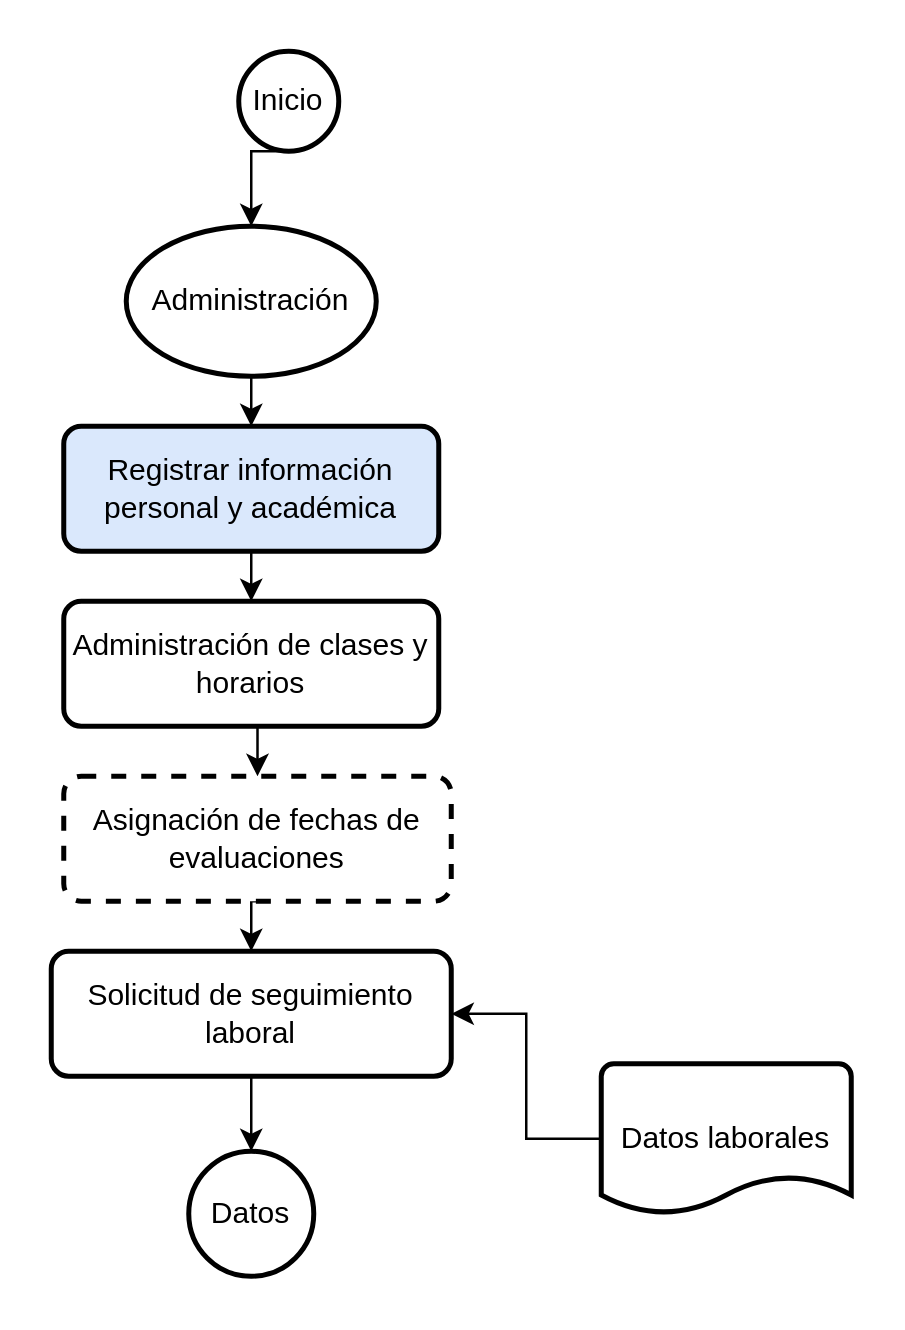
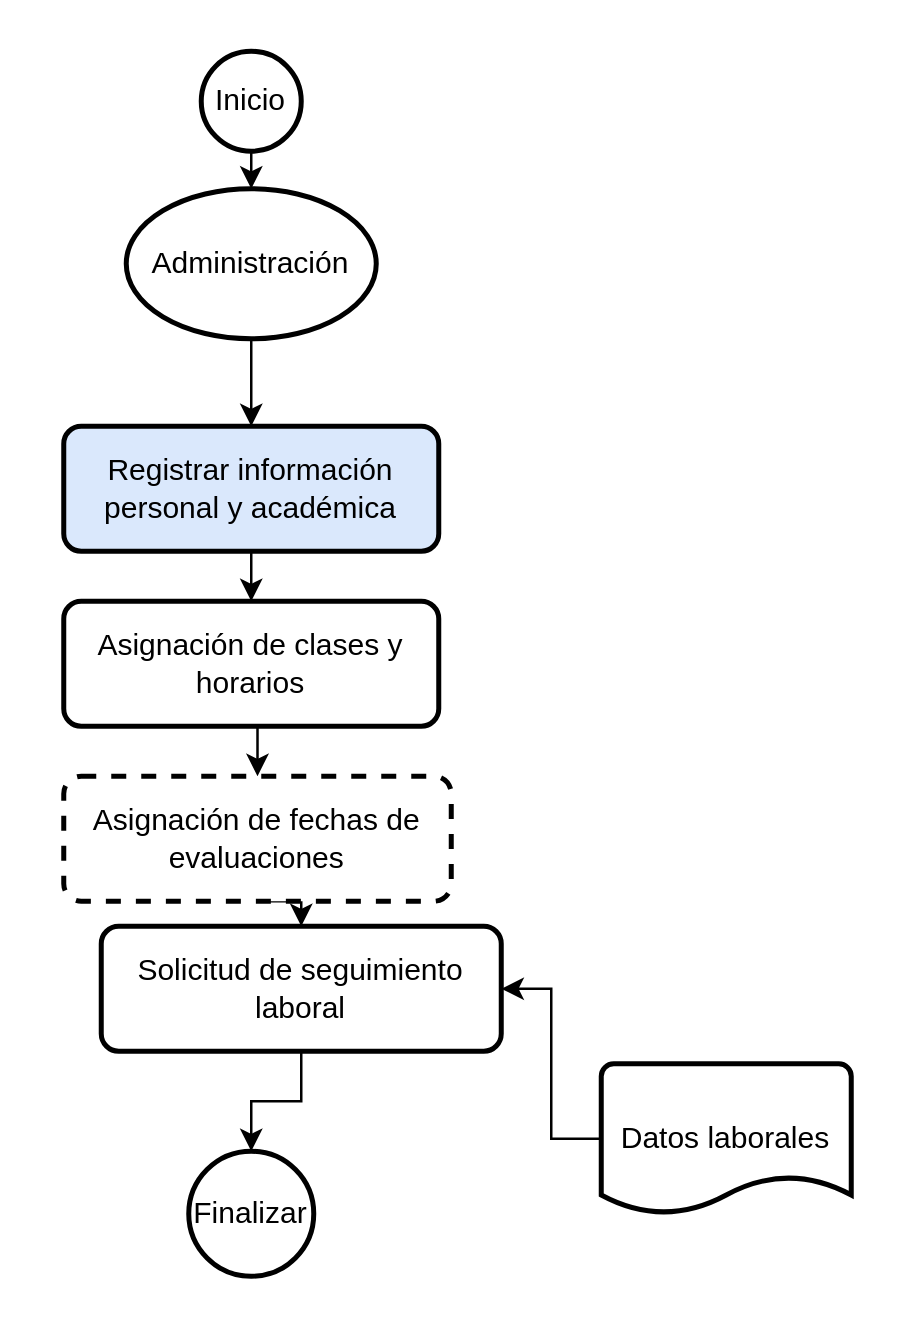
node "Inicio": moved (289, 101) -> (251, 101)
node "Administración": moved (251, 301) -> (251, 264)
node "Administración de clases y horarios": label "Administración de clases y horarios" -> "Asignación de clases y horarios"
node "Solicitud de seguimiento laboral": moved (251, 1014) -> (301, 989)
node "Datos": label "Datos" -> "Finalizar"
